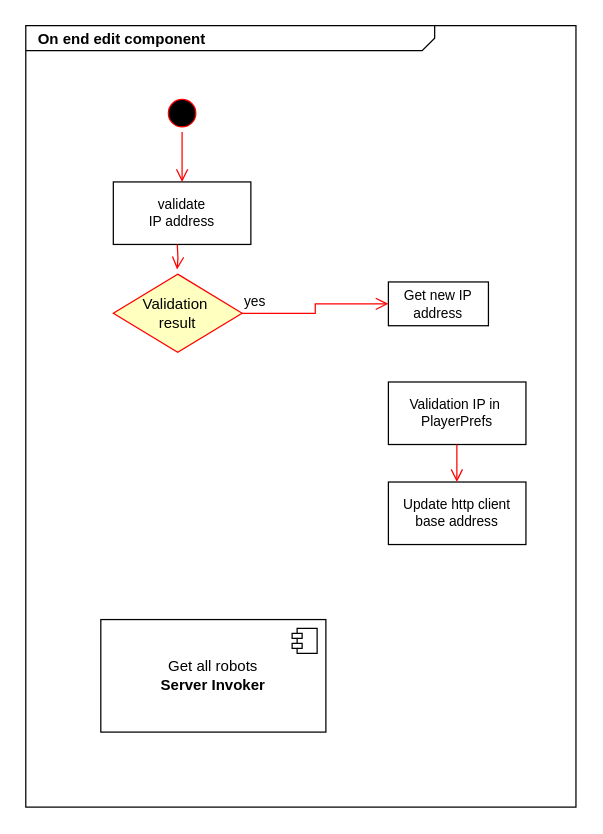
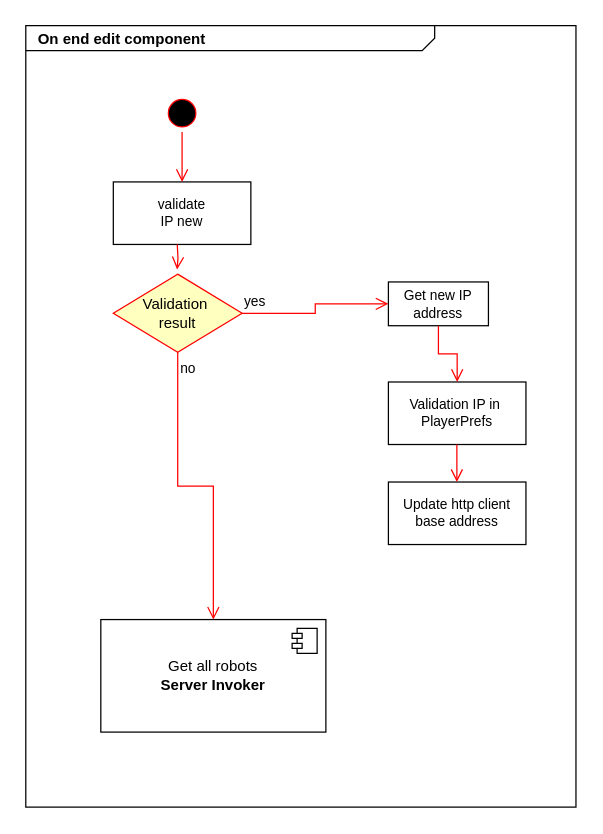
node "validate IP address": label "validate IP address" -> "validate IP new"
edge "Get new IP address" -> "Validation IP in PlayerPrefs": added
edge "Validation result" -> "Get all robots Server Invoker": added, label "no"
